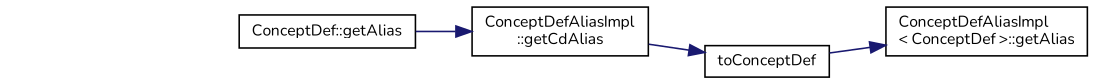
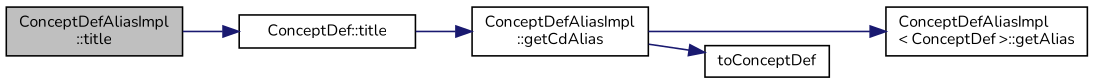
node "ConceptDefAliasImpl ::title": added
node "ConceptDef::getAlias": label "ConceptDef::getAlias" -> "ConceptDef::title"
edge "toConceptDef" -> "ConceptDefAliasImpl < ConceptDef >::getAlias": now "ConceptDefAliasImpl ::getCdAlias" -> "ConceptDefAliasImpl < ConceptDef >::getAlias"
